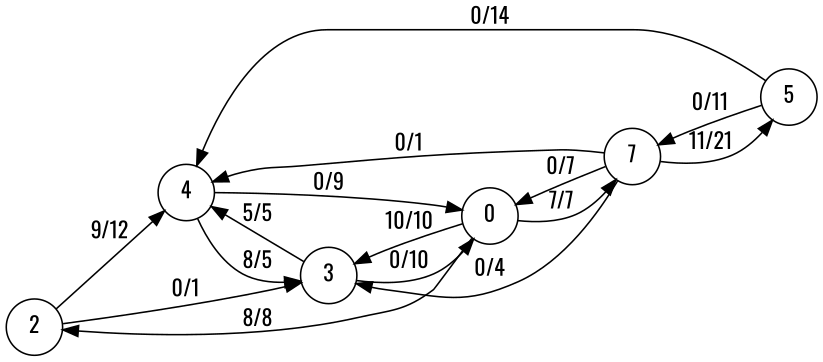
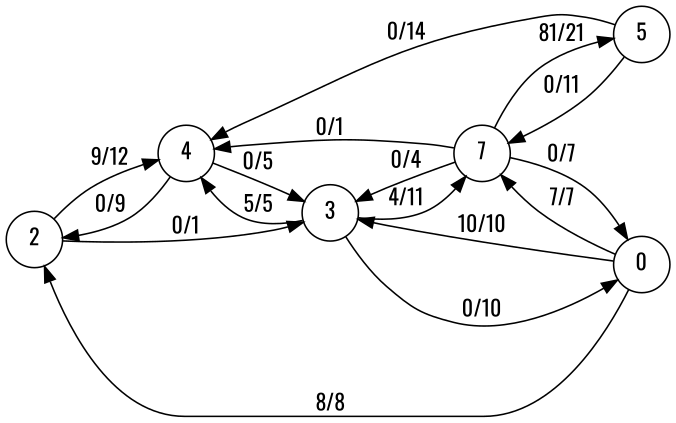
edge "7" -> "5": label "11/21" -> "81/21"
edge "4" -> "0": now "4" -> "2"
edge "3" -> "7": added, label "4/11"
edge "4" -> "3": label "8/5" -> "0/5"
